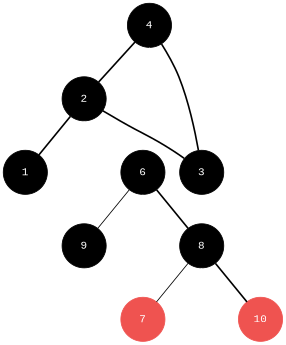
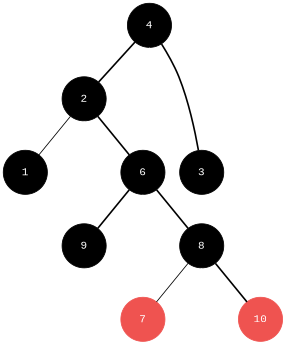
edge "2" -- "3": now "2" -- "6"
edge "2" -- "1": style bold -> solid
edge "6" -- "9": style solid -> bold
